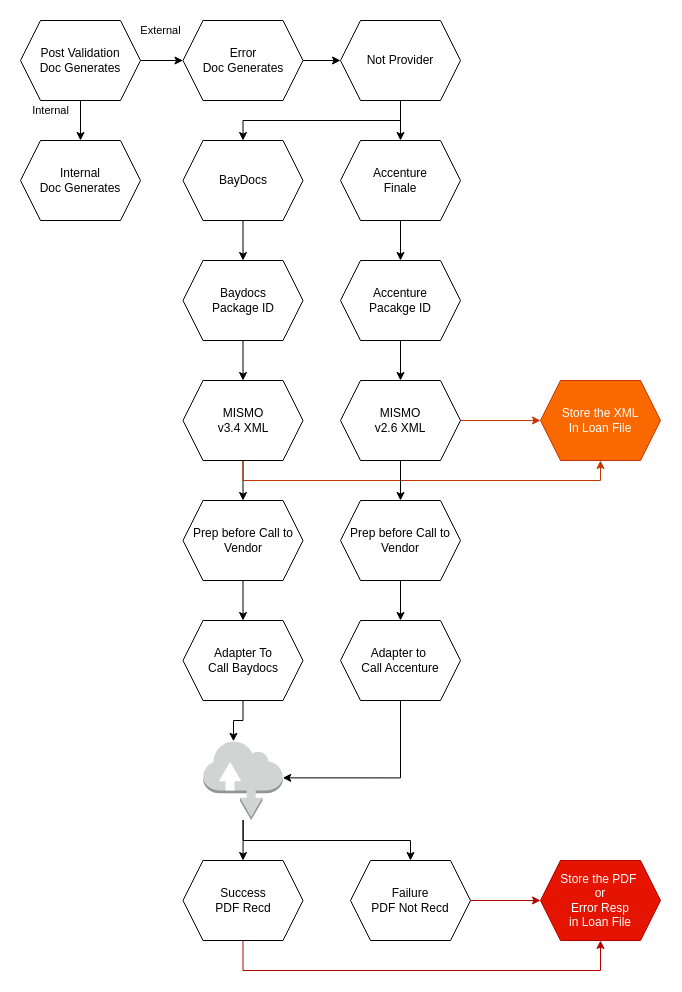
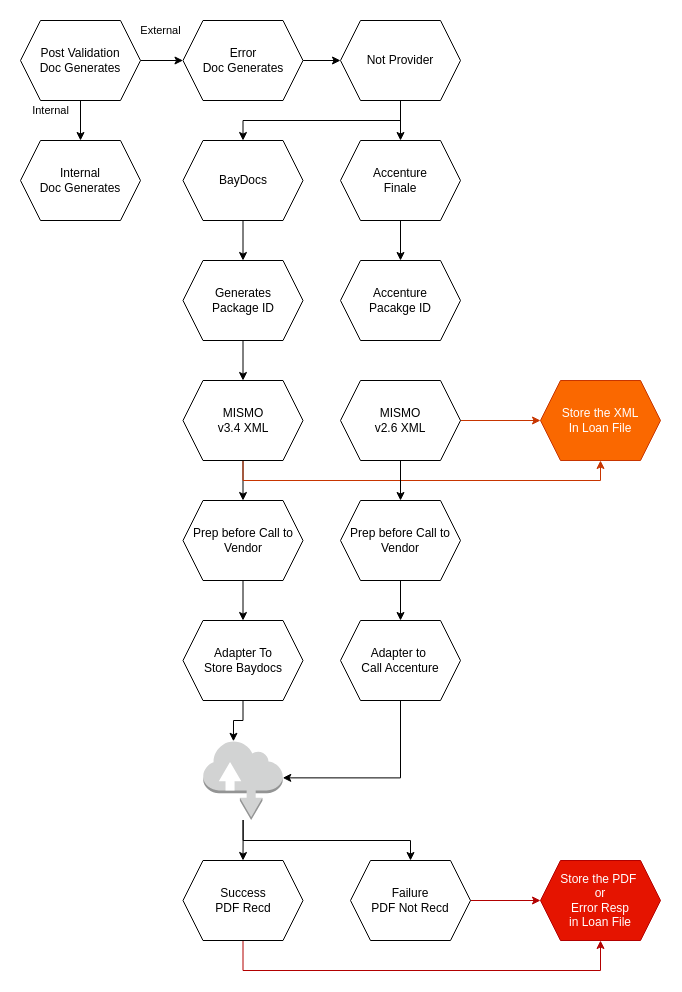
node "Baydocs Package ID": label "Baydocs Package ID" -> "Generates Package ID"
edge "Accenture Pacakge ID" -> "MISMO v2.6 XML": removed
node "Adapter To Call Baydocs": label "Adapter To Call Baydocs" -> "Adapter To Store Baydocs"
